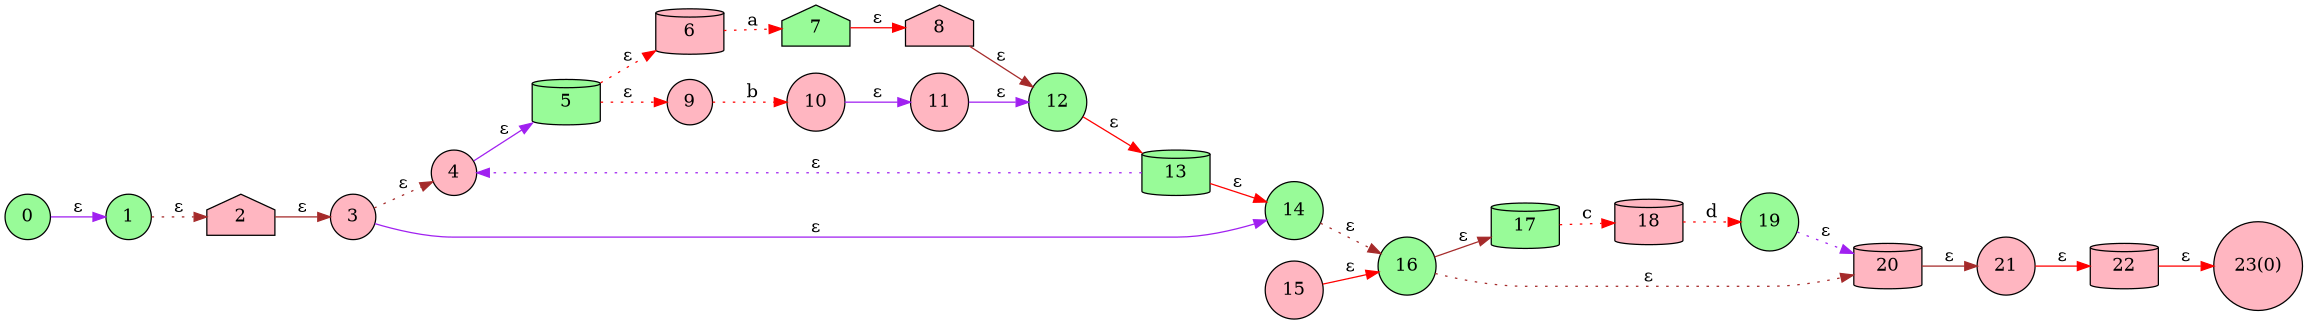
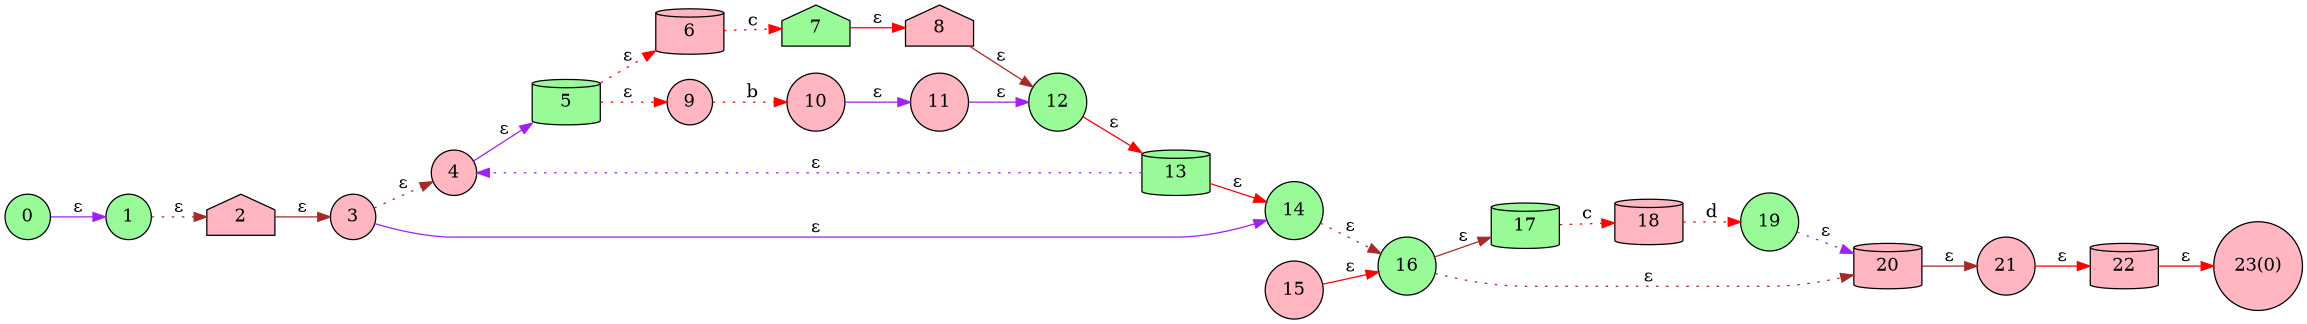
edge "6" -> "7": label "a" -> "c"
